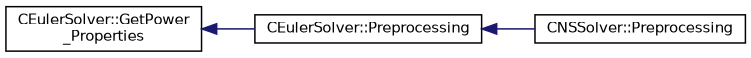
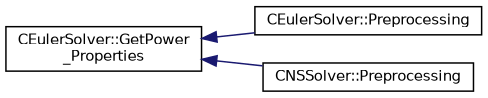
edge "CNSSolver::Preprocessing" -> "CEulerSolver::Preprocessing": now "CNSSolver::Preprocessing" -> "CEulerSolver::GetPower _Properties"
